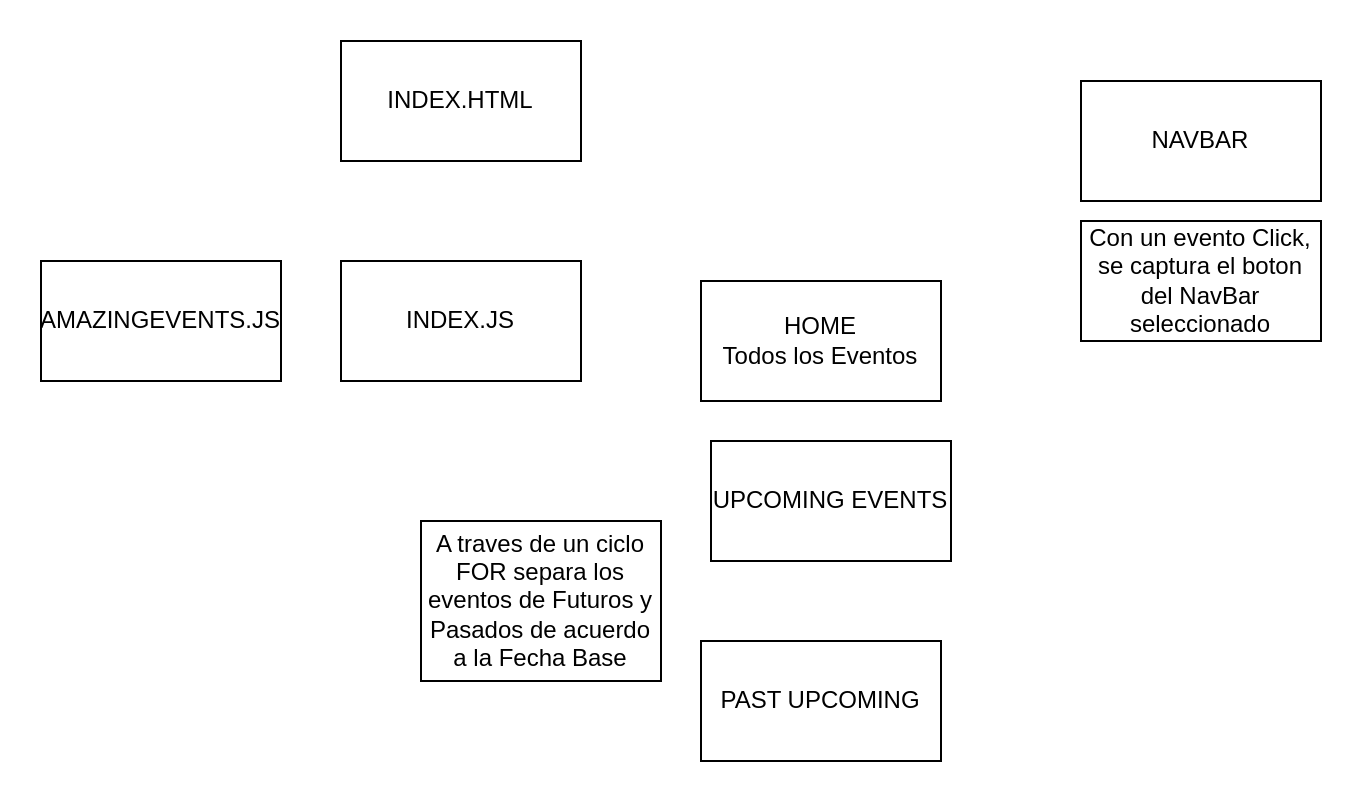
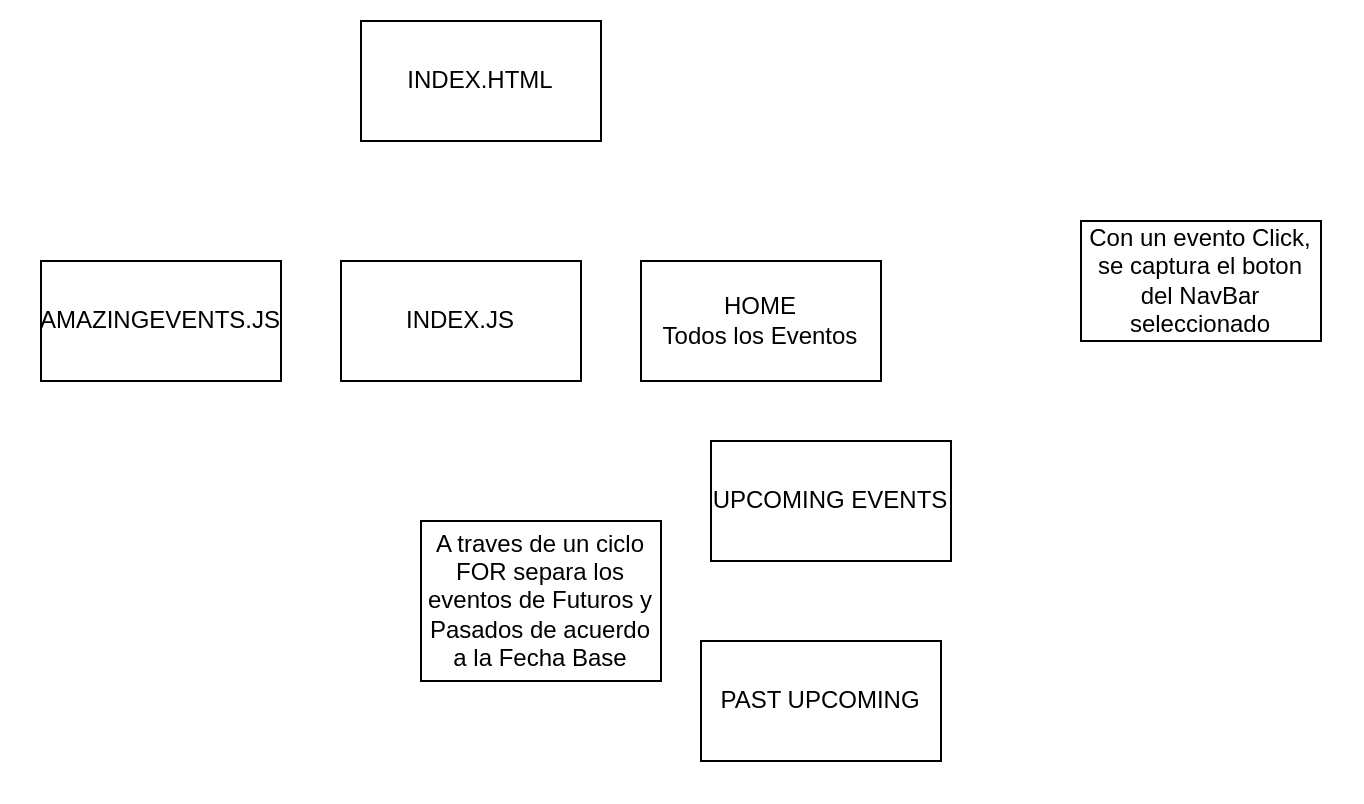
node "INDEX.HTML": moved (461, 101) -> (481, 81)
node "NAVBAR": removed
node "HOME Todos los Eventos": moved (821, 341) -> (761, 321)
